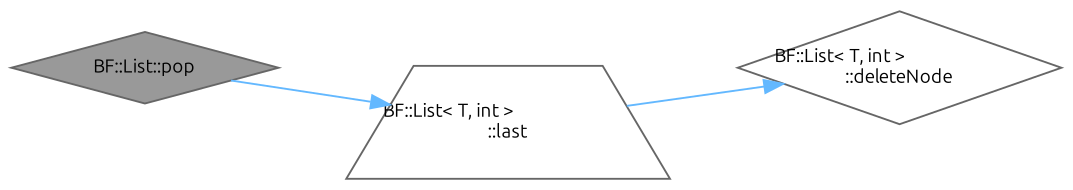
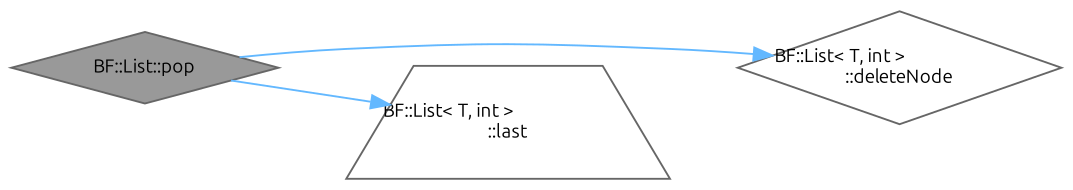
edge "BF::List< T, int > ::last" -> "BF::List< T, int > ::deleteNode": now "BF::List::pop" -> "BF::List< T, int > ::deleteNode"
